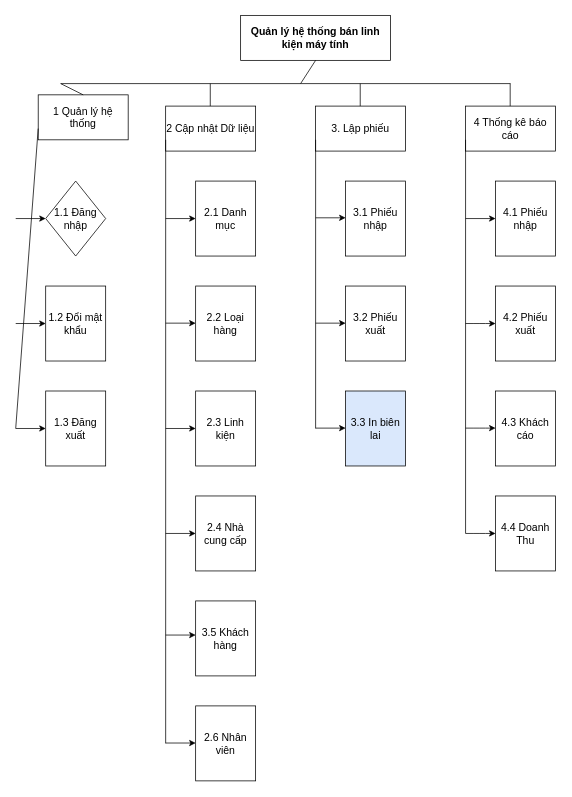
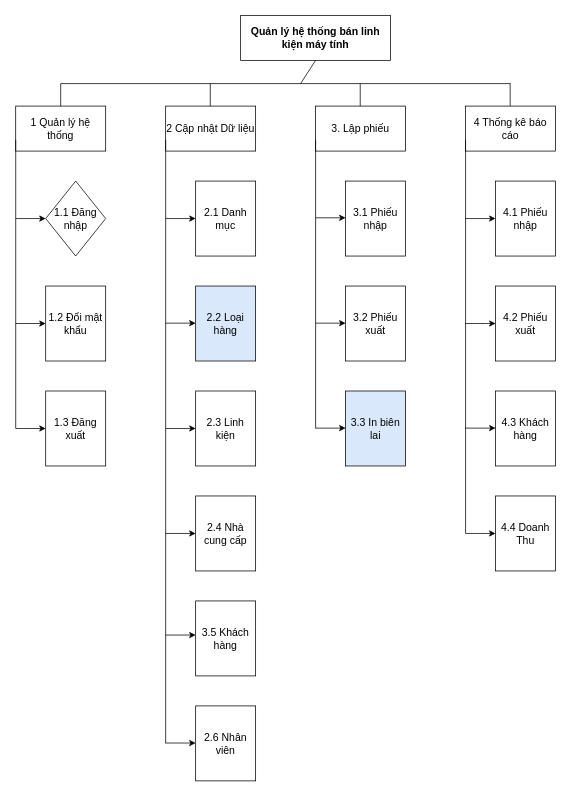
node "1 Quản lý hệ thống": moved (83, 117) -> (60, 129)
node "2.2 Loại hàng": fillcolor #ffffff -> #dae8fc
node "4.3 Khách cáo": label "4.3 Khách cáo" -> "4.3 Khách hàng"
